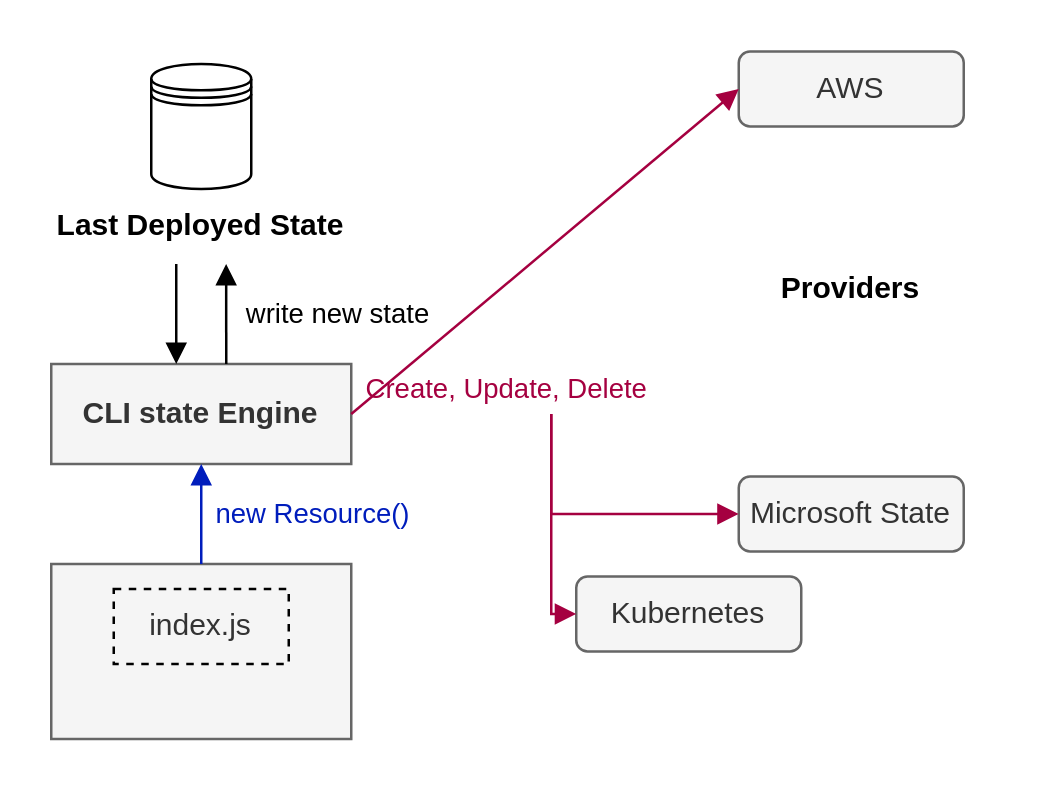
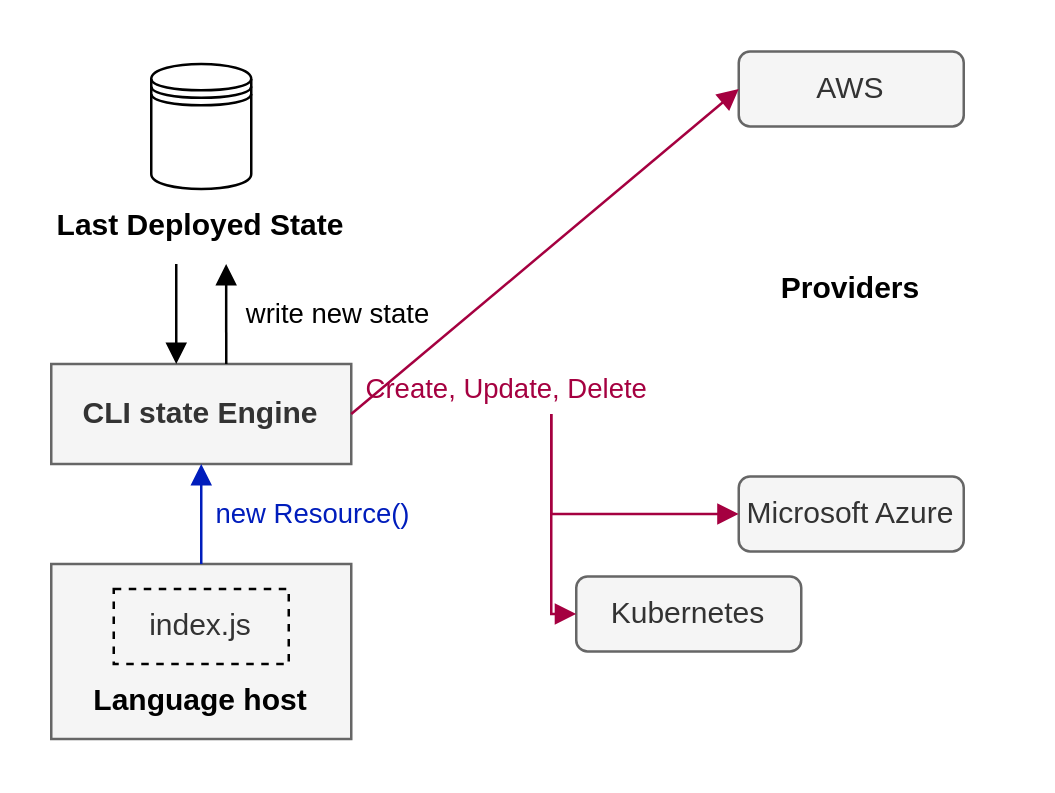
node "Microsoft State": label "Microsoft State" -> "Microsoft Azure"
node "Language host": added
